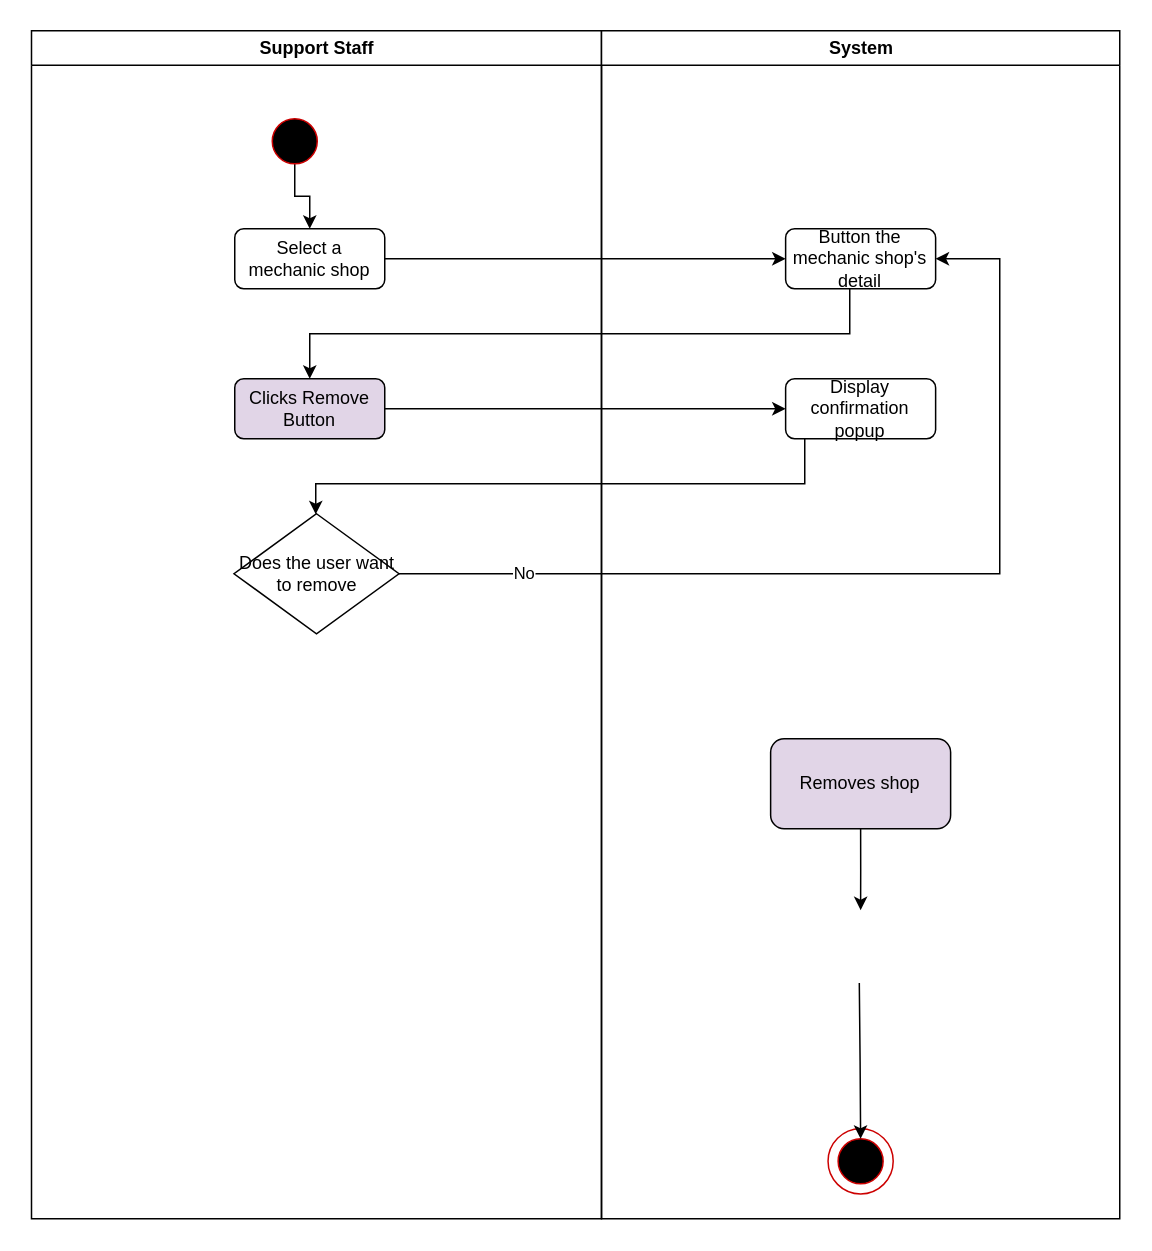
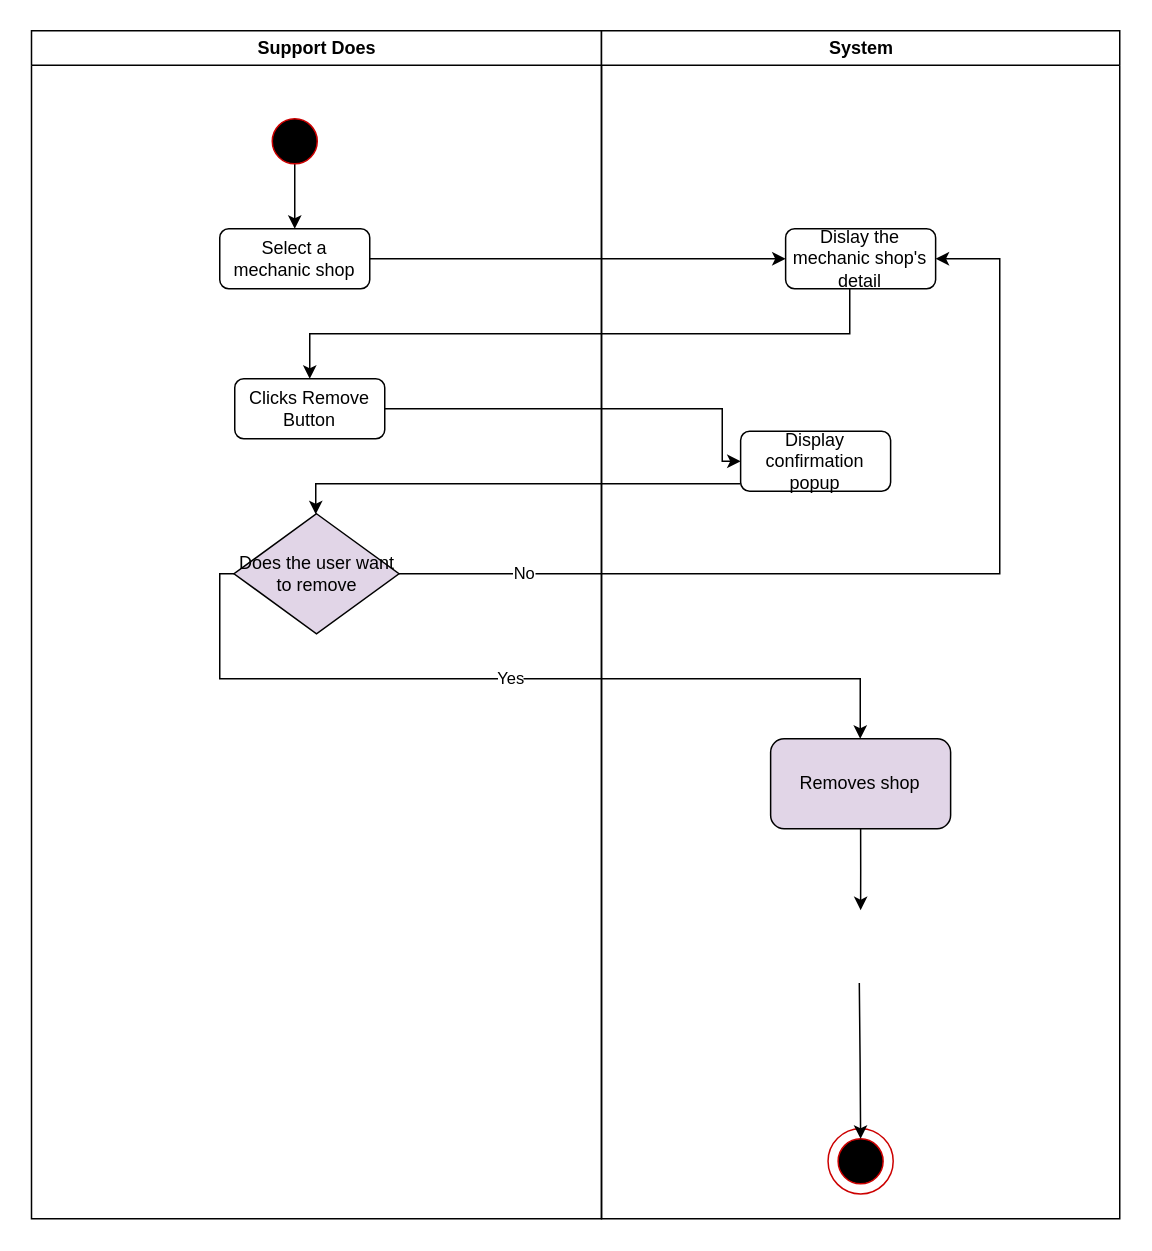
node "Support Staff": label "Support Staff" -> "Support Does"
node "Select a mechanic shop": moved (310, 259) -> (295, 259)
node "Button the mechanic shop's detail": label "Button the mechanic shop's detail" -> "Dislay the mechanic shop's detail"
node "Clicks Remove Button": fillcolor #e1d5e7 -> #ffffff
node "Display confirmation popup": moved (861, 409) -> (816, 461)
node "Does the user want to remove": fillcolor #ffffff -> #e1d5e7
edge "Does the user want to remove" -> "Removes shop": added, label "Yes"
